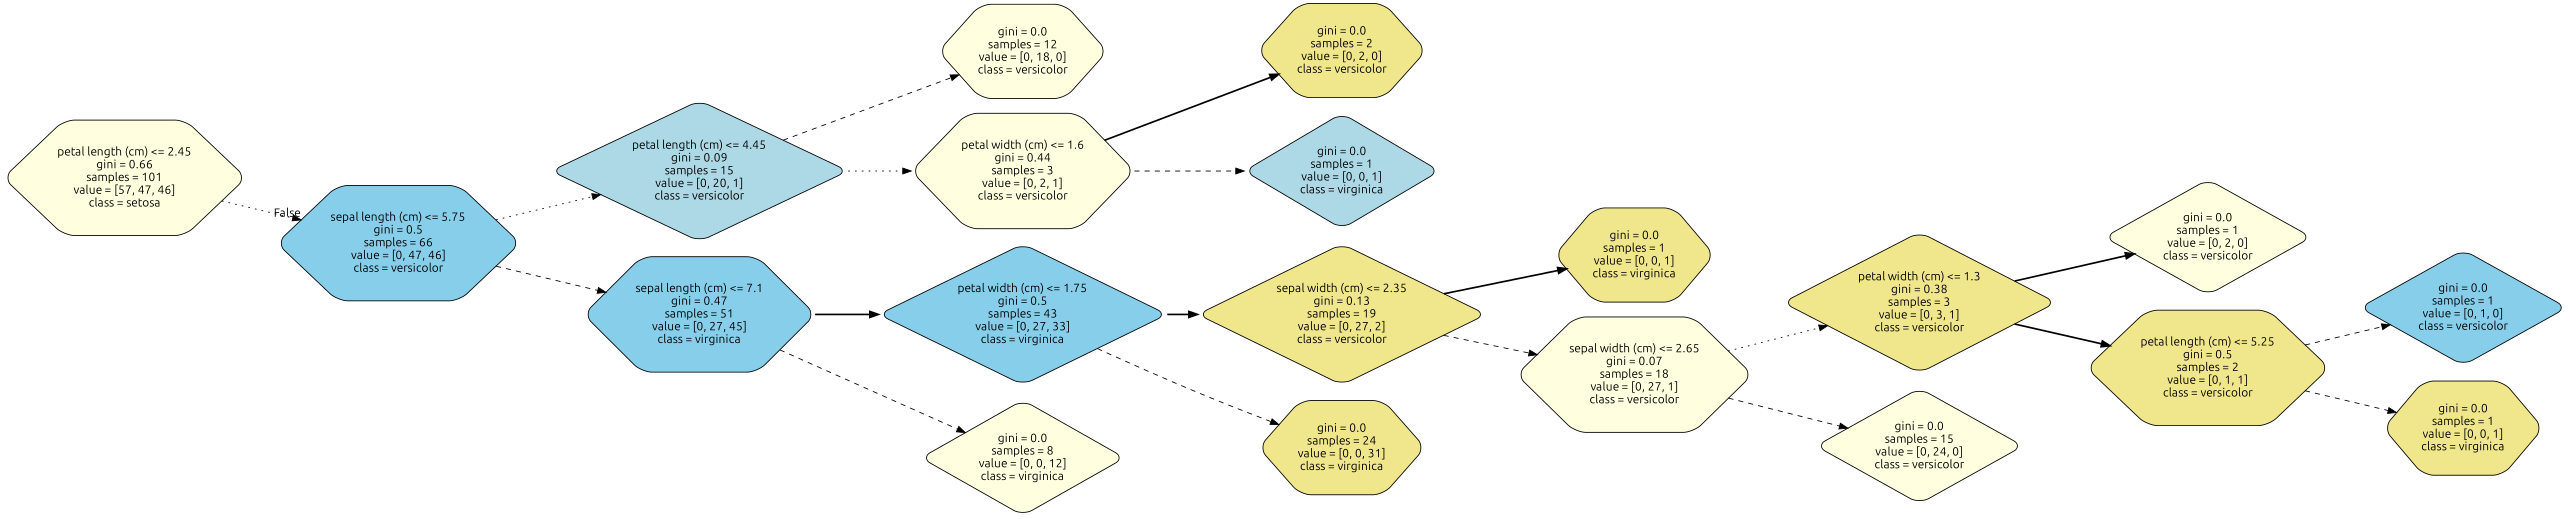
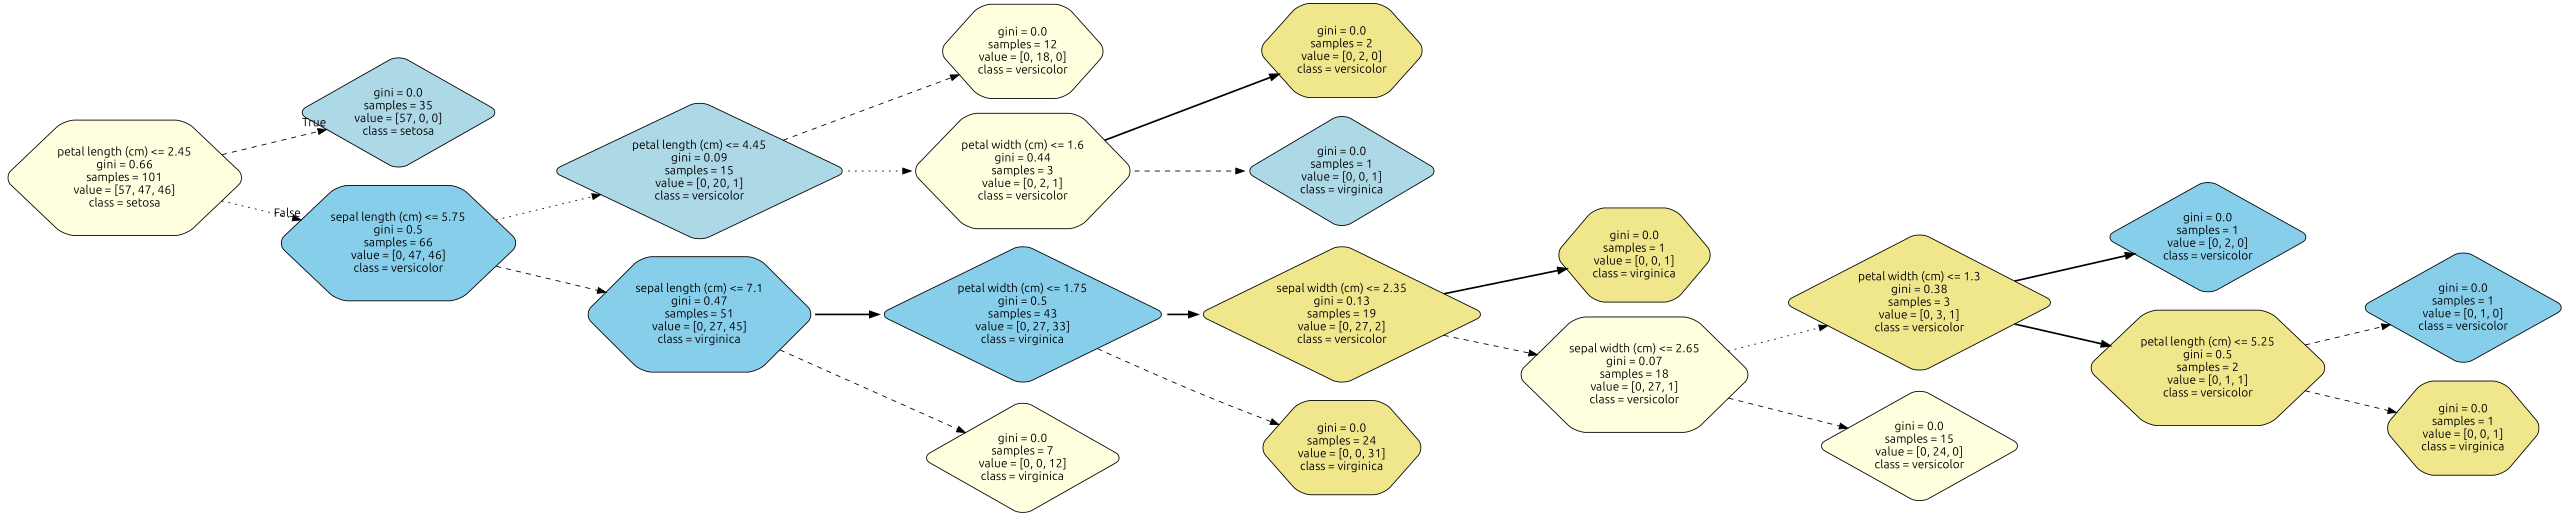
node "gini = 0.0 samples = 35 value = [57, 0, 0] class = setosa": added
node "gini = 0.0 samples = 1 value = [0, 2, 0] class = versicolor": fillcolor lightyellow -> skyblue
node "gini = 0.0 samples = 8 value = [0, 0, 12] class = virginica": label "gini = 0.0 samples = 8 value = [0, 0, 12] class = virginica" -> "gini = 0.0 samples = 7 value = [0, 0, 12] class = virginica"
